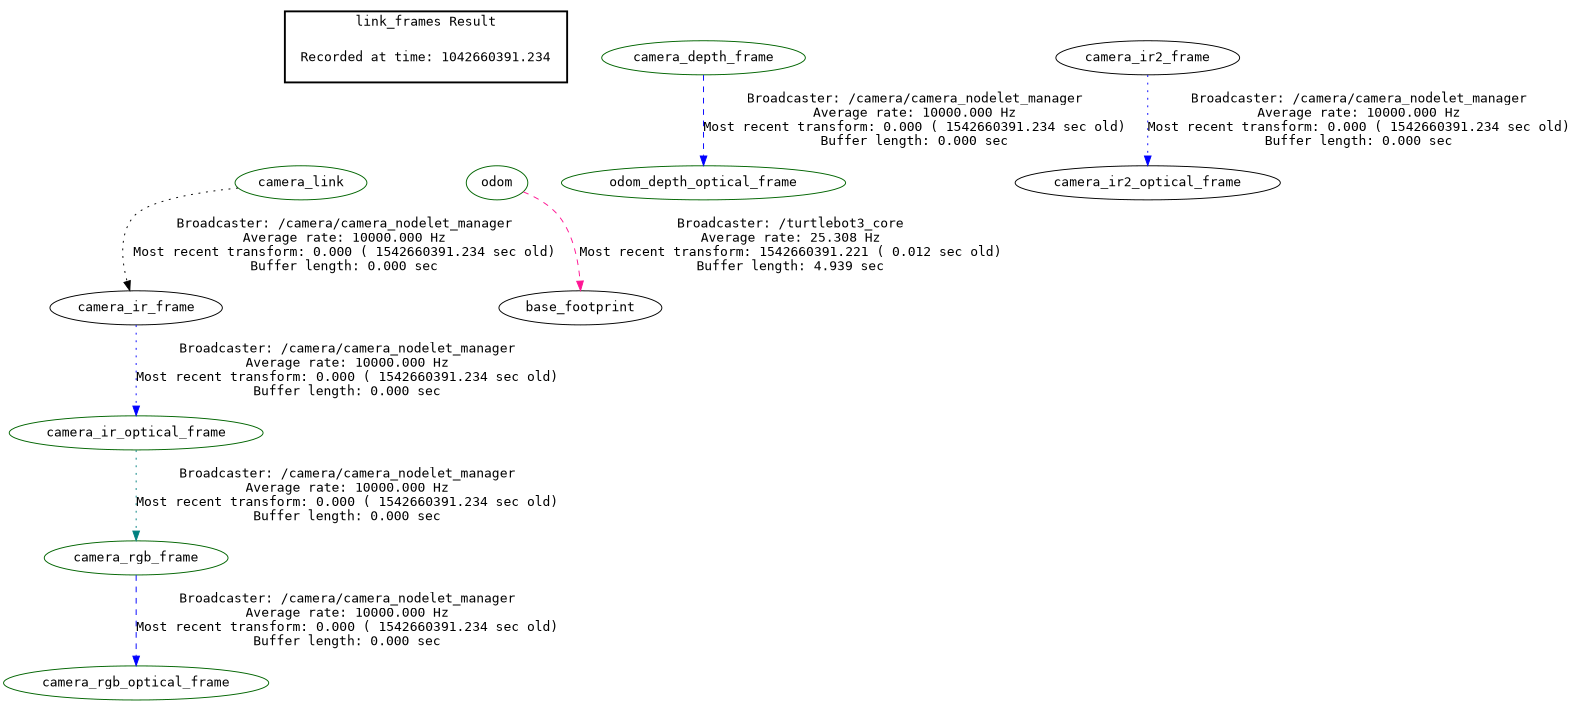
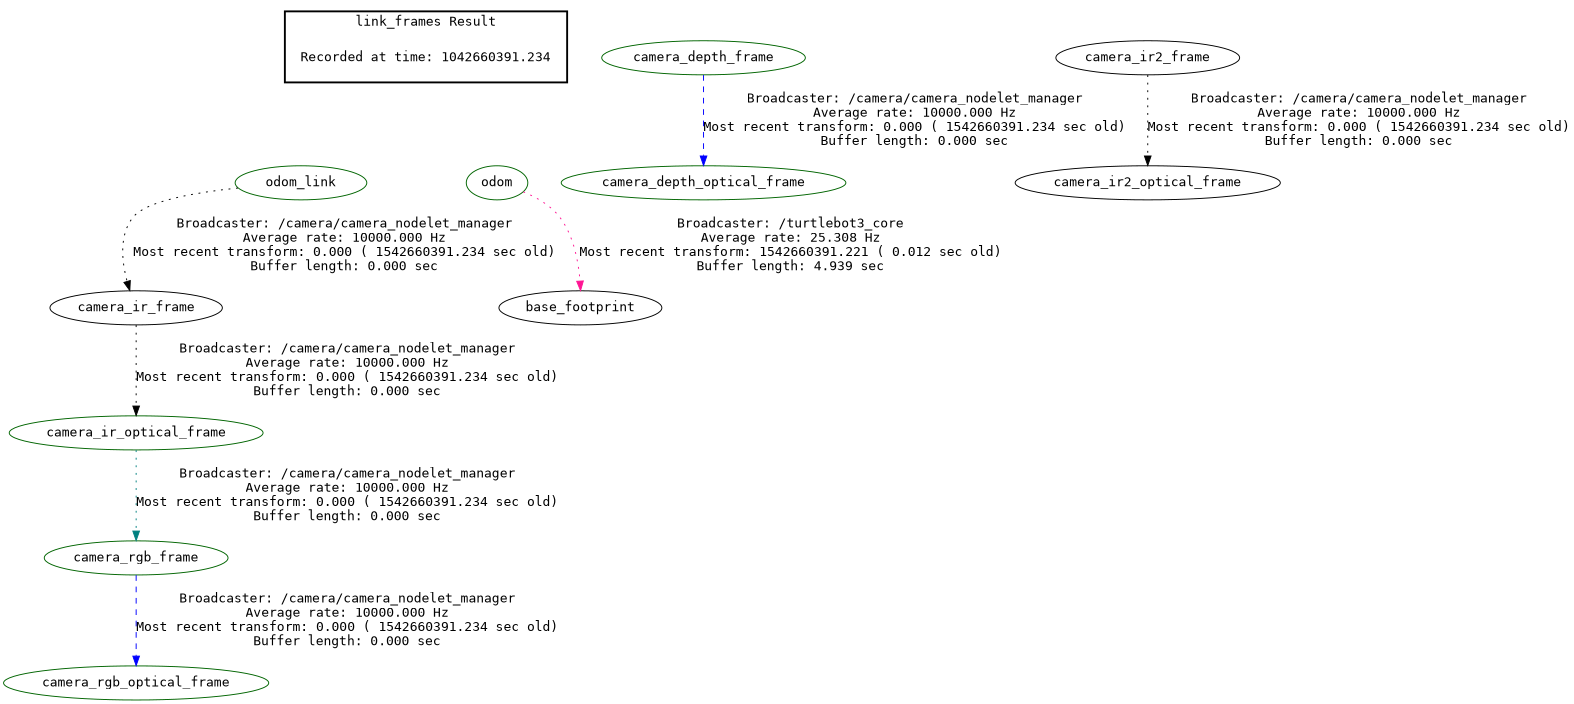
edge "camera_ir2_frame" -> "camera_ir2_optical_frame": color blue -> black
node "camera_link": label "camera_link" -> "odom_link"
node "odom_depth_optical_frame": label "odom_depth_optical_frame" -> "camera_depth_optical_frame"
edge "odom" -> "base_footprint": style dashed -> dotted
edge "camera_ir_frame" -> "camera_ir_optical_frame": color blue -> black
